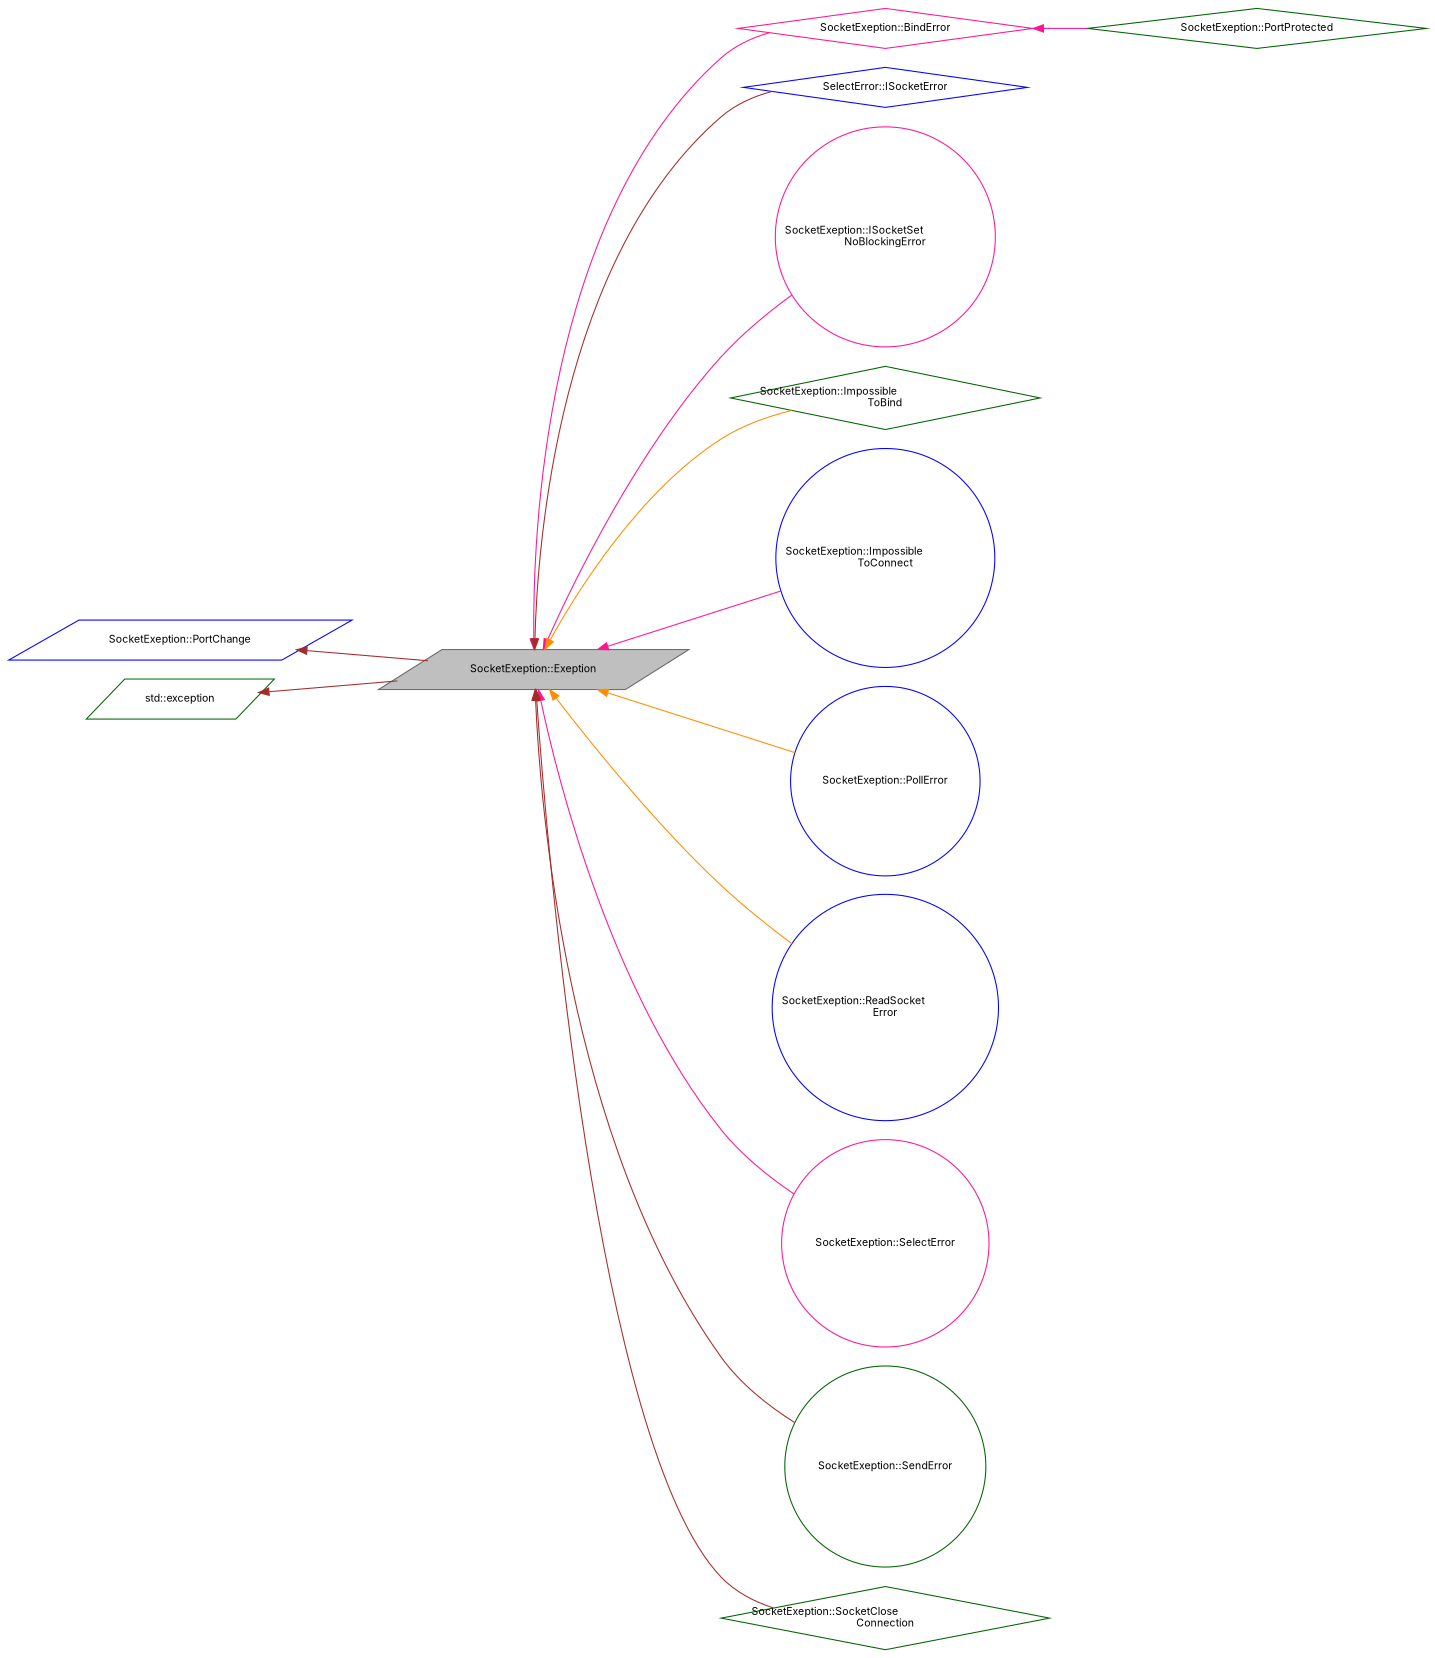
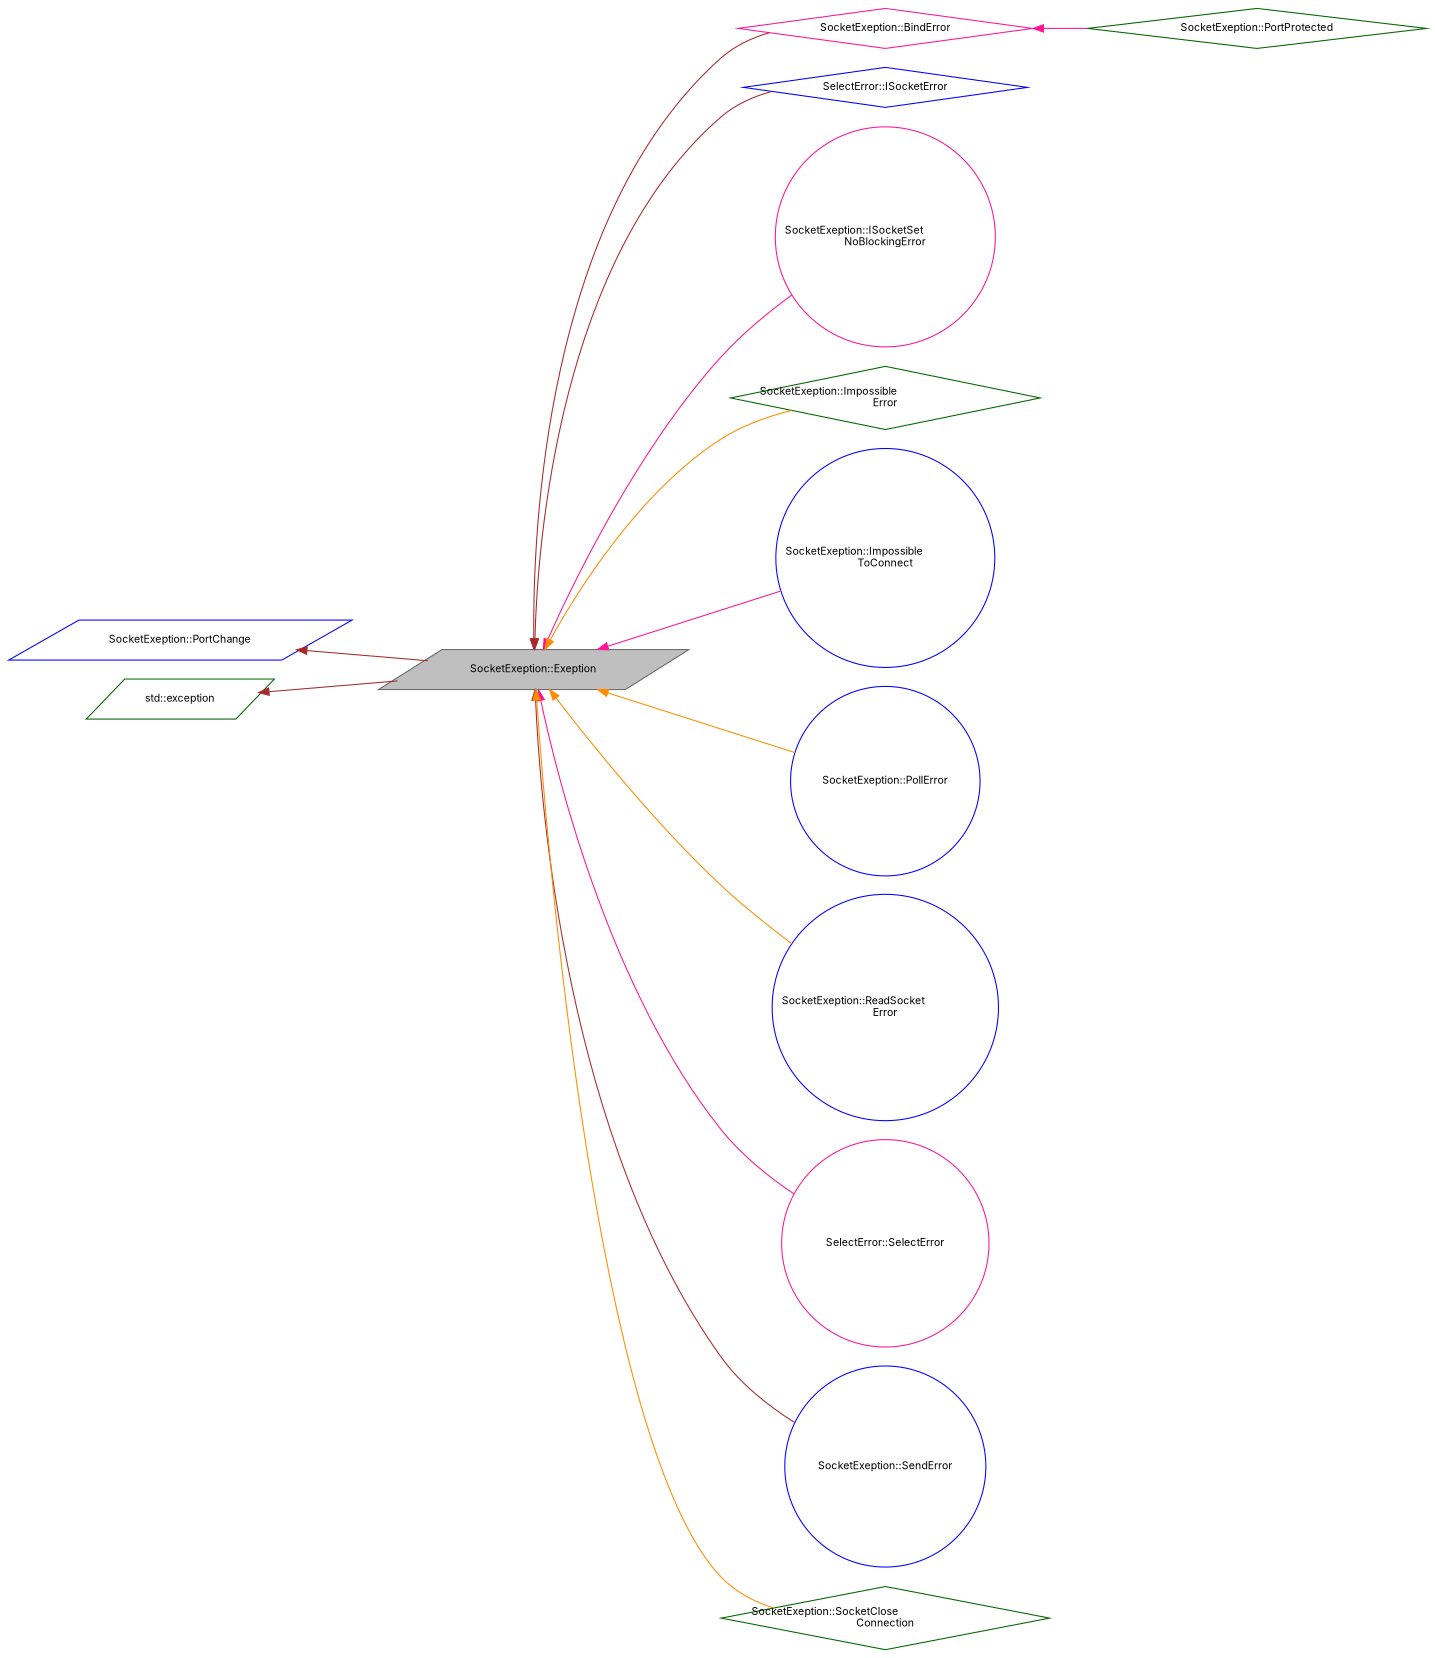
edge "SocketExeption::BindError" -> "SocketExeption::Exeption": color deeppink -> brown
node "SocketExeption::Impossible ToBind": label "SocketExeption::Impossible ToBind" -> "SocketExeption::Impossible Error"
edge "SocketExeption::SocketClose Connection" -> "SocketExeption::Exeption": color brown -> darkorange
node "SocketExeption::SelectError": label "SocketExeption::SelectError" -> "SelectError::SelectError"
node "SocketExeption::SendError": color darkgreen -> blue
